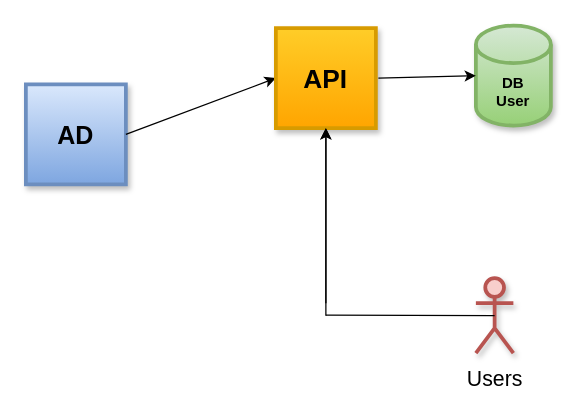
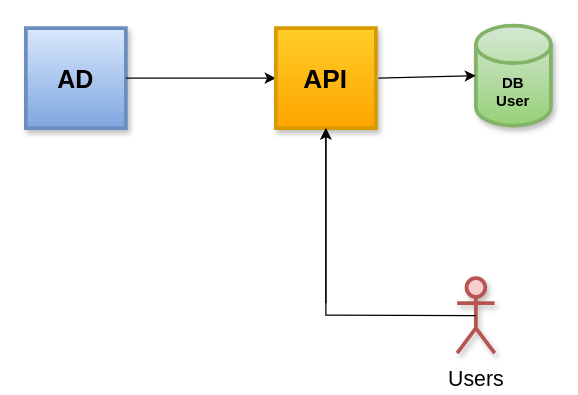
node "AD": moved (76, 134) -> (76, 78)
node "Users": moved (494, 316) -> (476, 316)
